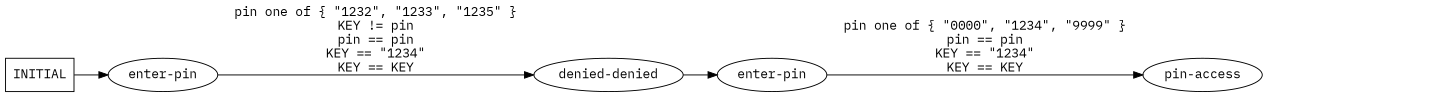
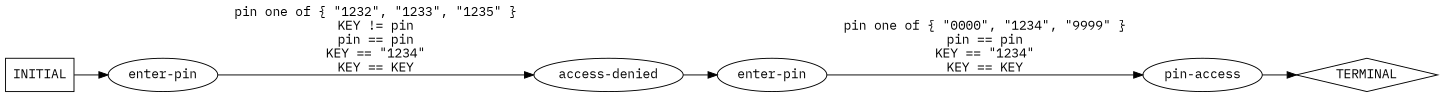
node "denied-denied": label "denied-denied" -> "access-denied"
node "TERMINAL": added
